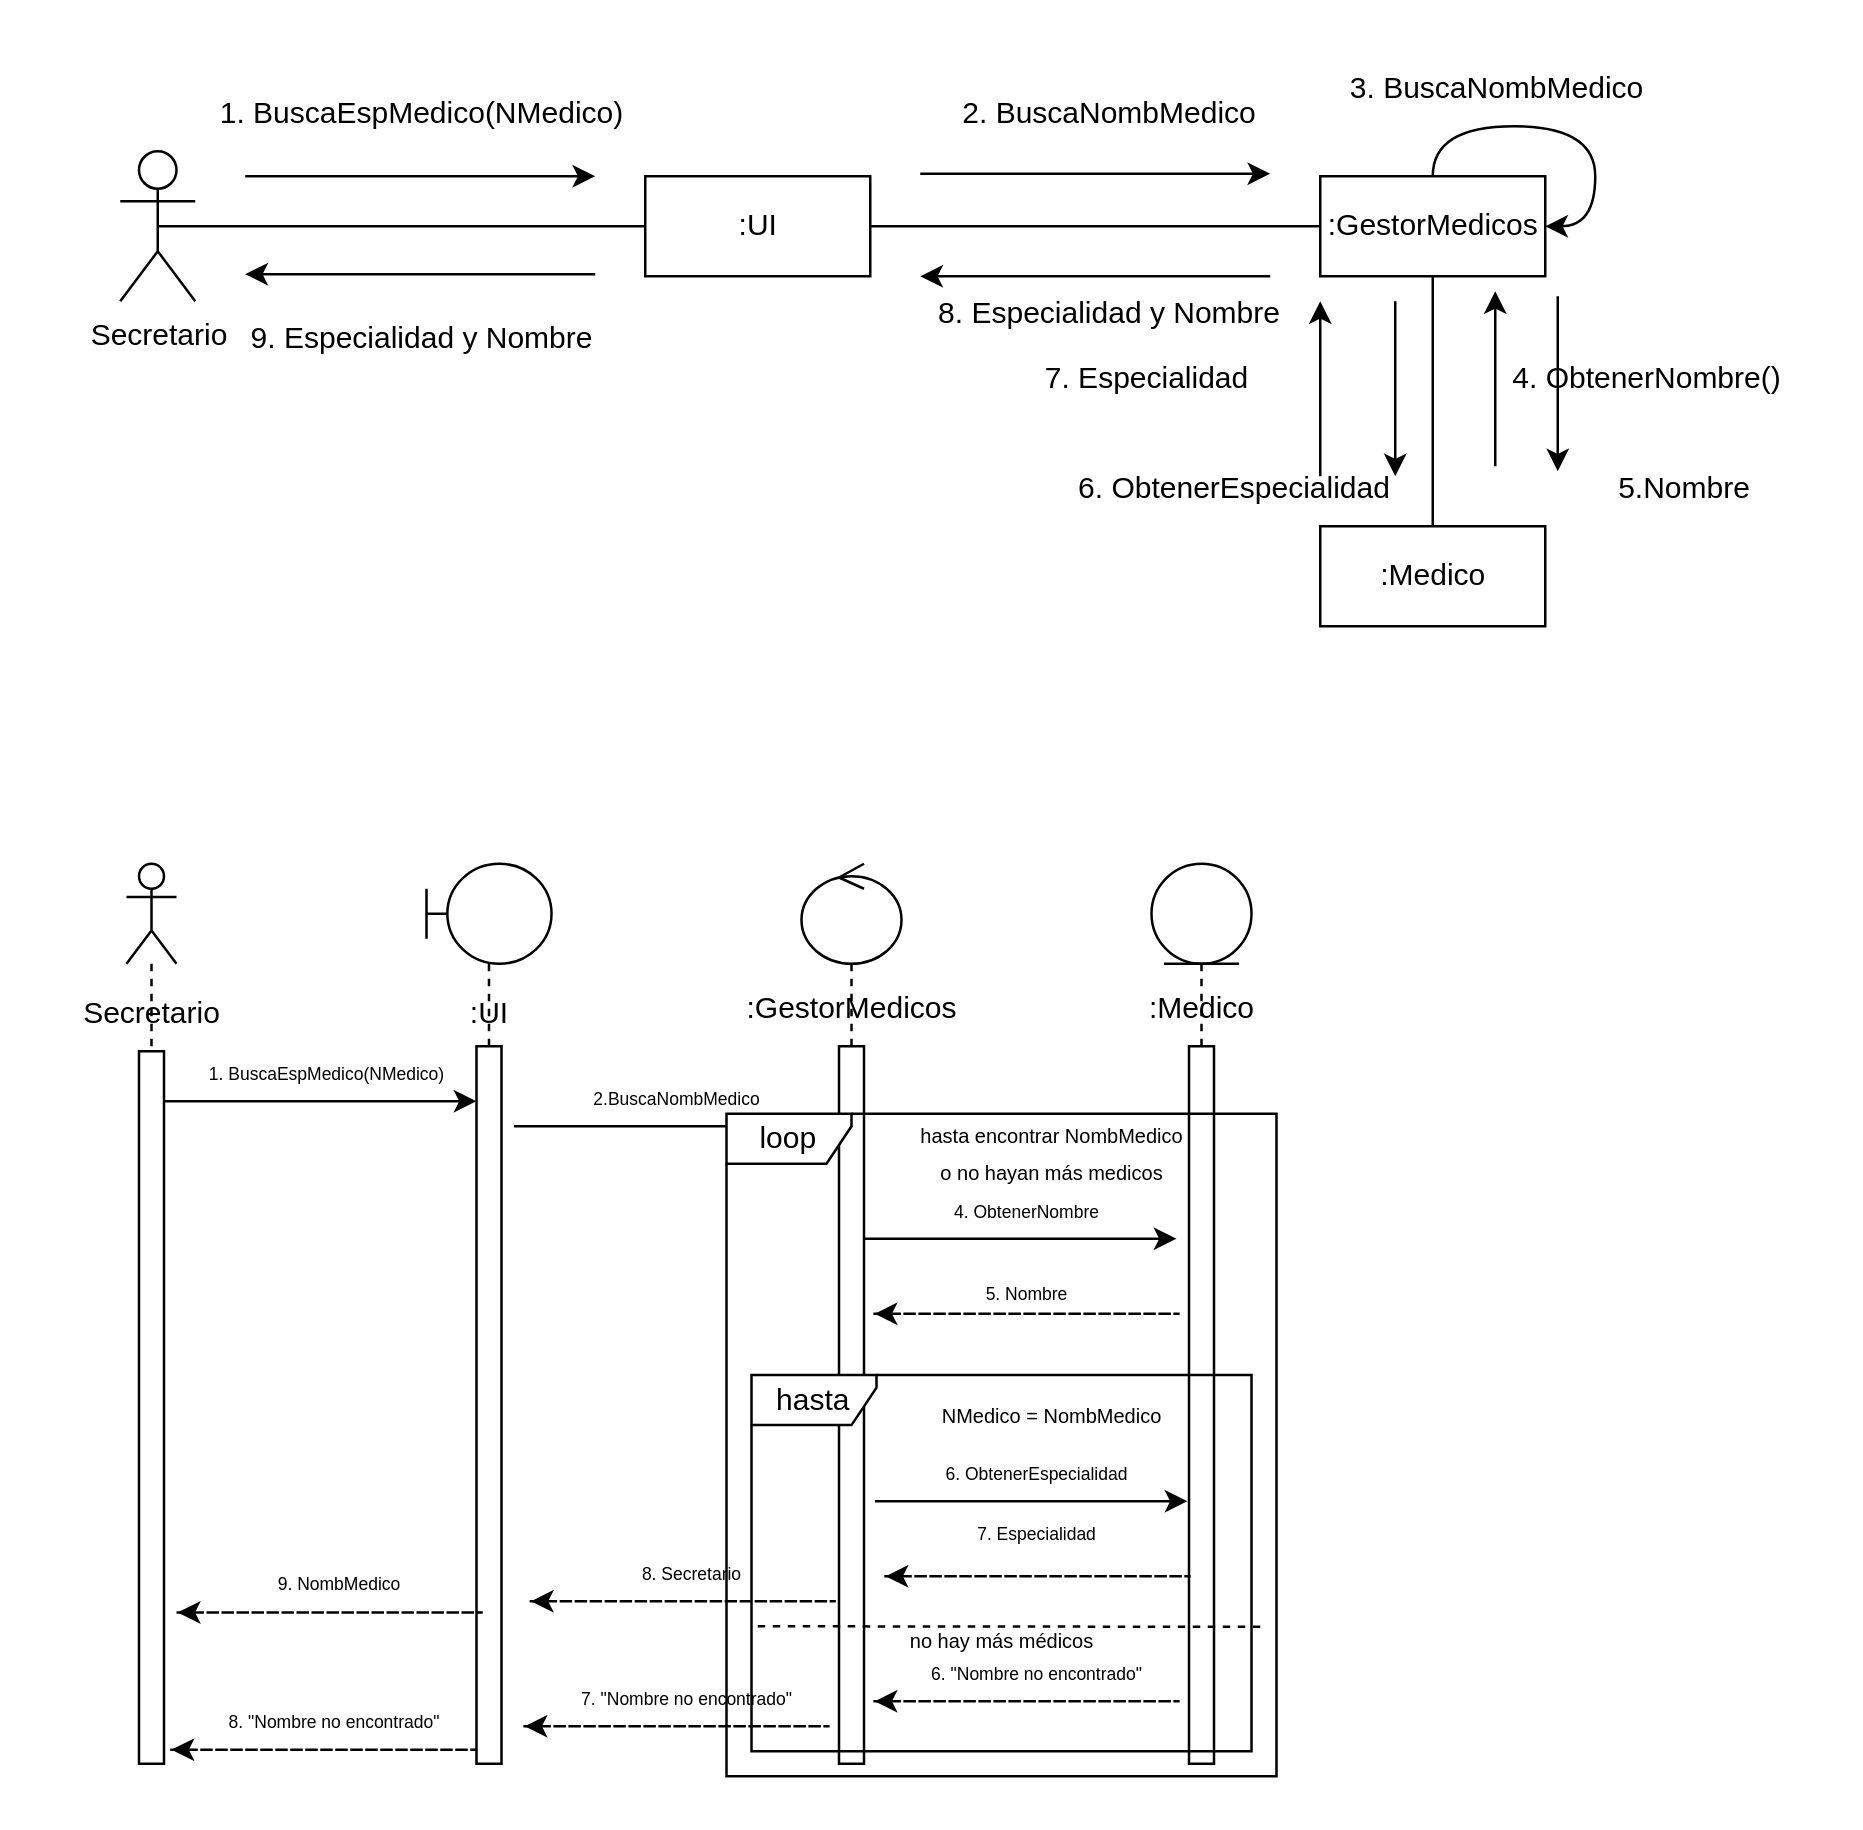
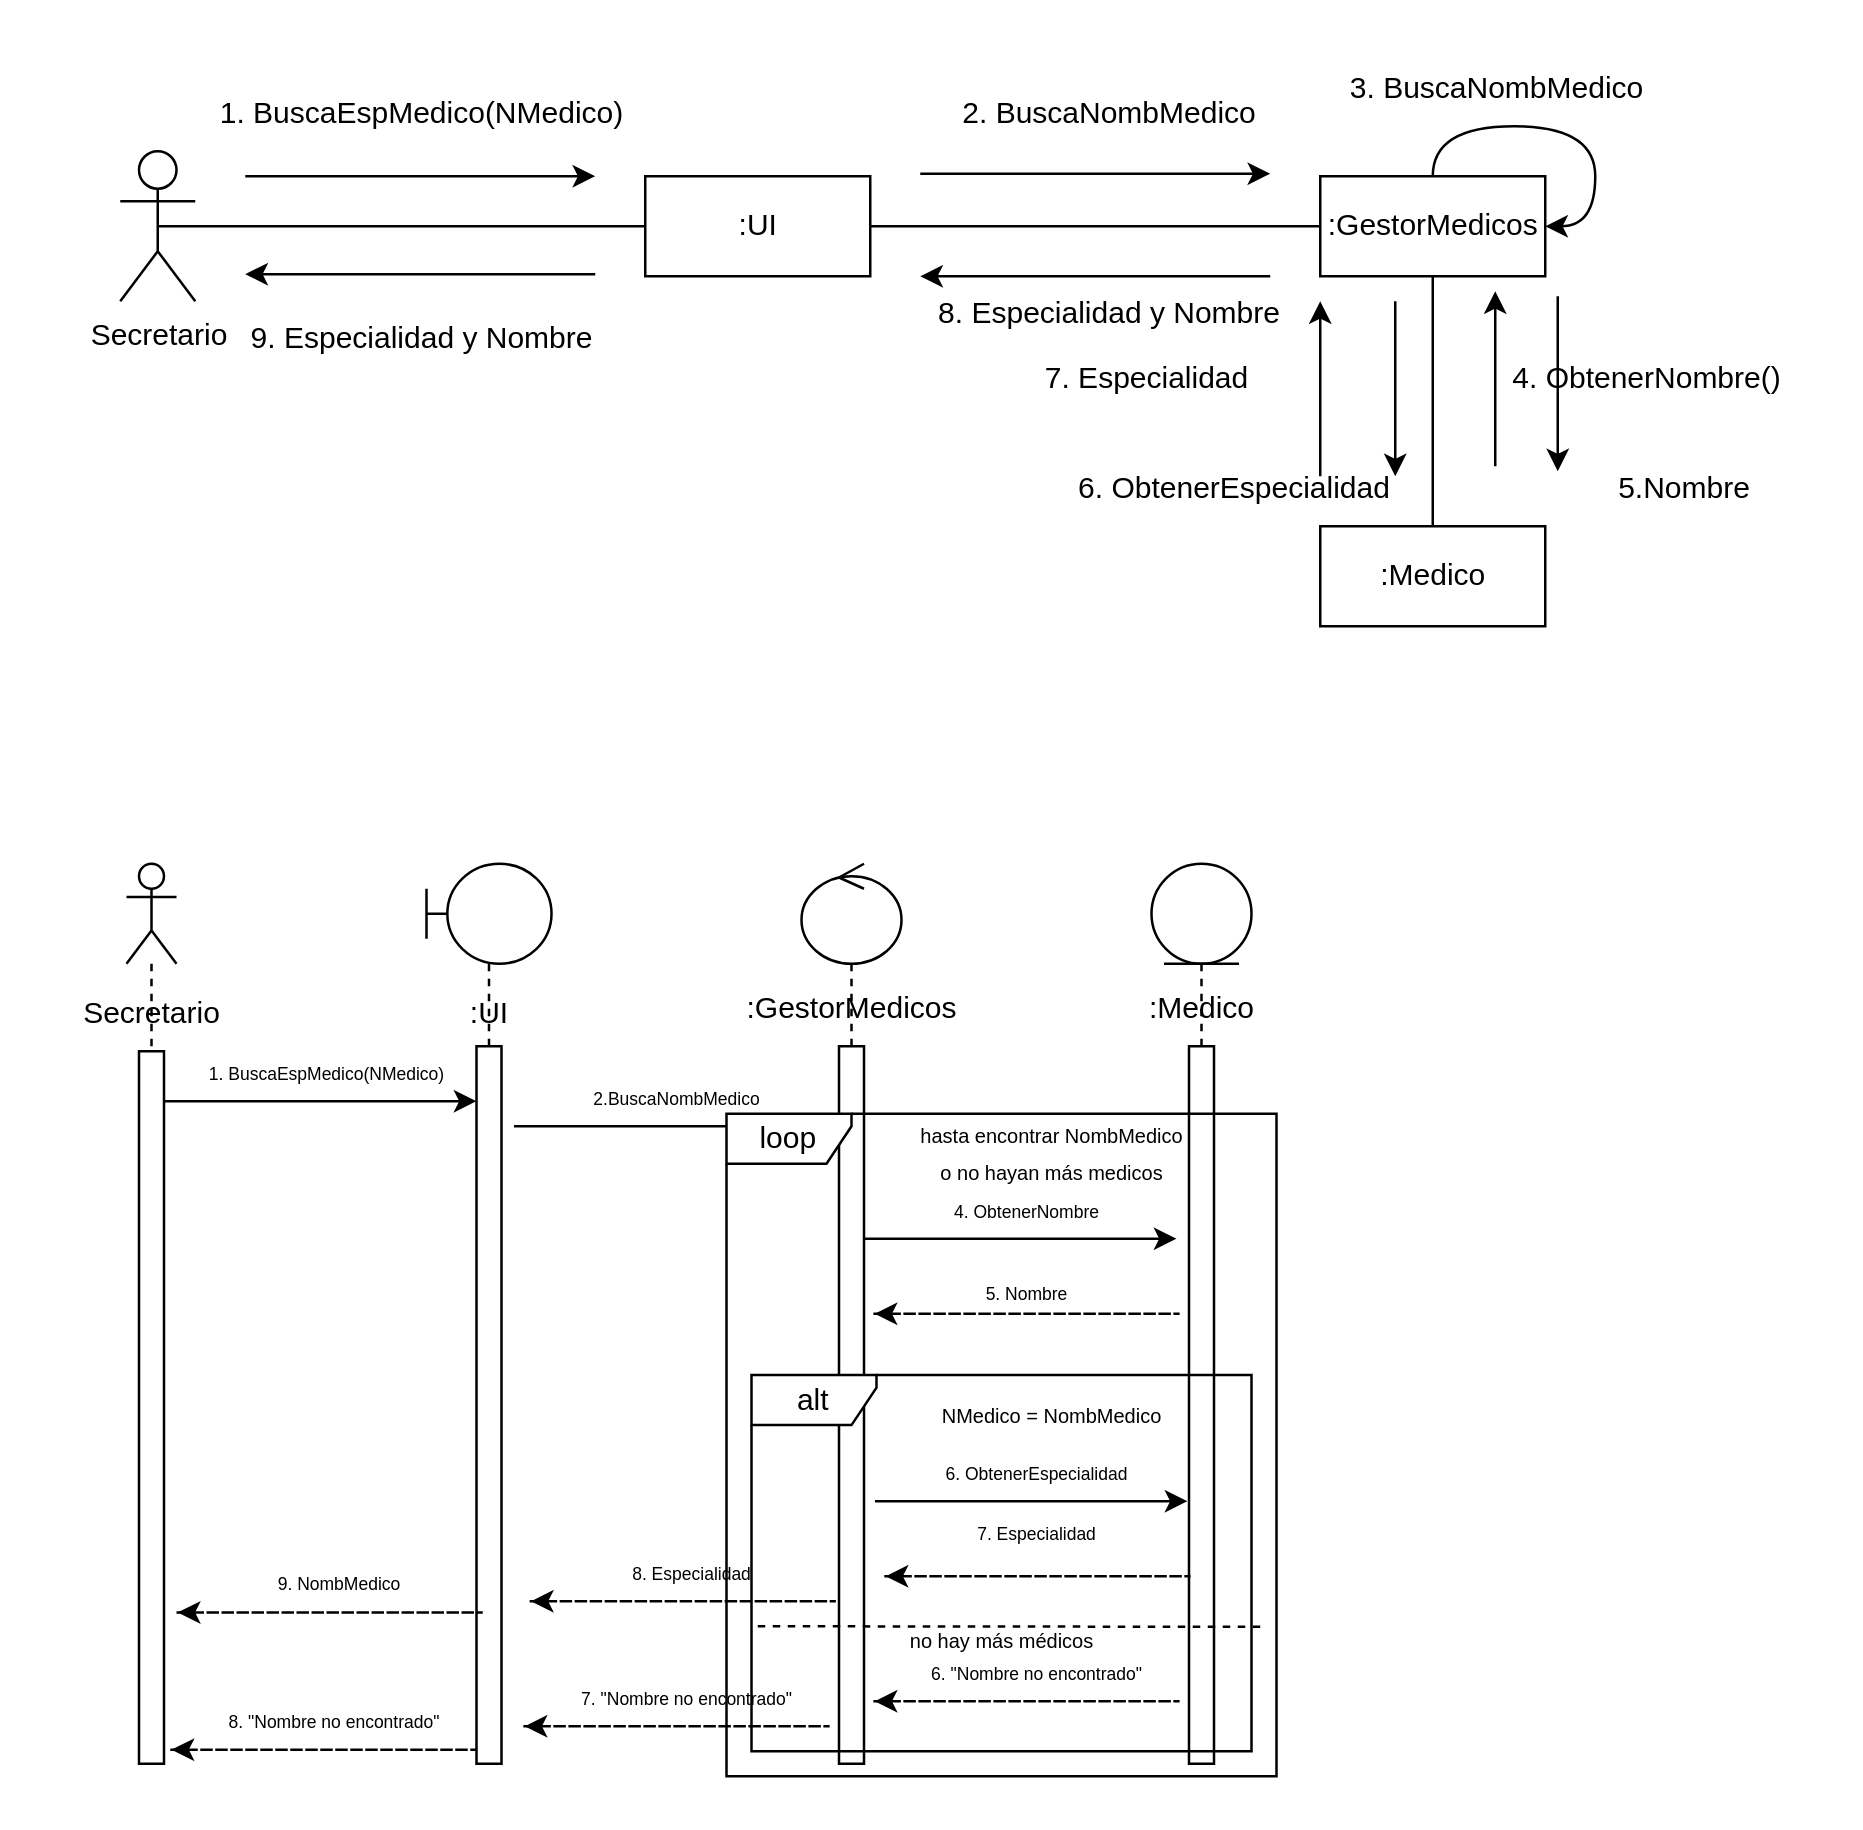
node "hasta": label "hasta" -> "alt"
node "8. Secretario": label "8. Secretario" -> "8. Especialidad"
